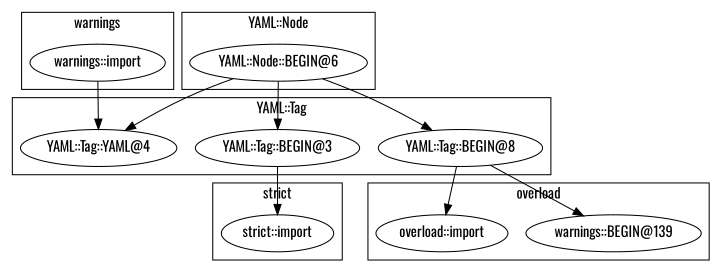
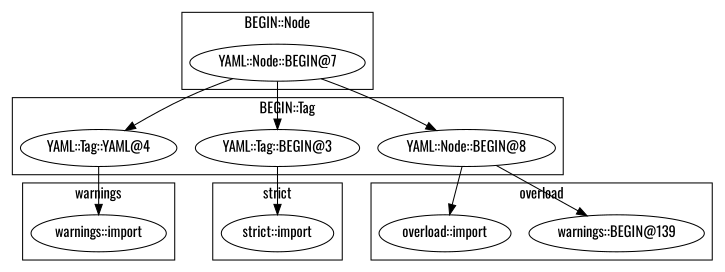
cluster "YAML::Node": label "YAML::Node" -> "BEGIN::Node"
node "YAML::Node::BEGIN@6": label "YAML::Node::BEGIN@6" -> "YAML::Node::BEGIN@7"
edge "warnings::import" -> "YAML::Tag::YAML@4": reversed
cluster "YAML::Tag": label "YAML::Tag" -> "BEGIN::Tag"
node "YAML::Tag::BEGIN@8": label "YAML::Tag::BEGIN@8" -> "YAML::Node::BEGIN@8"
